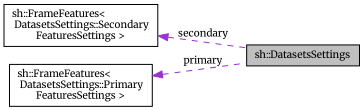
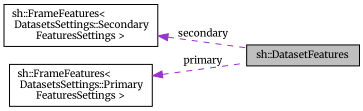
node "sh::DatasetsSettings": label "sh::DatasetsSettings" -> "sh::DatasetFeatures"
